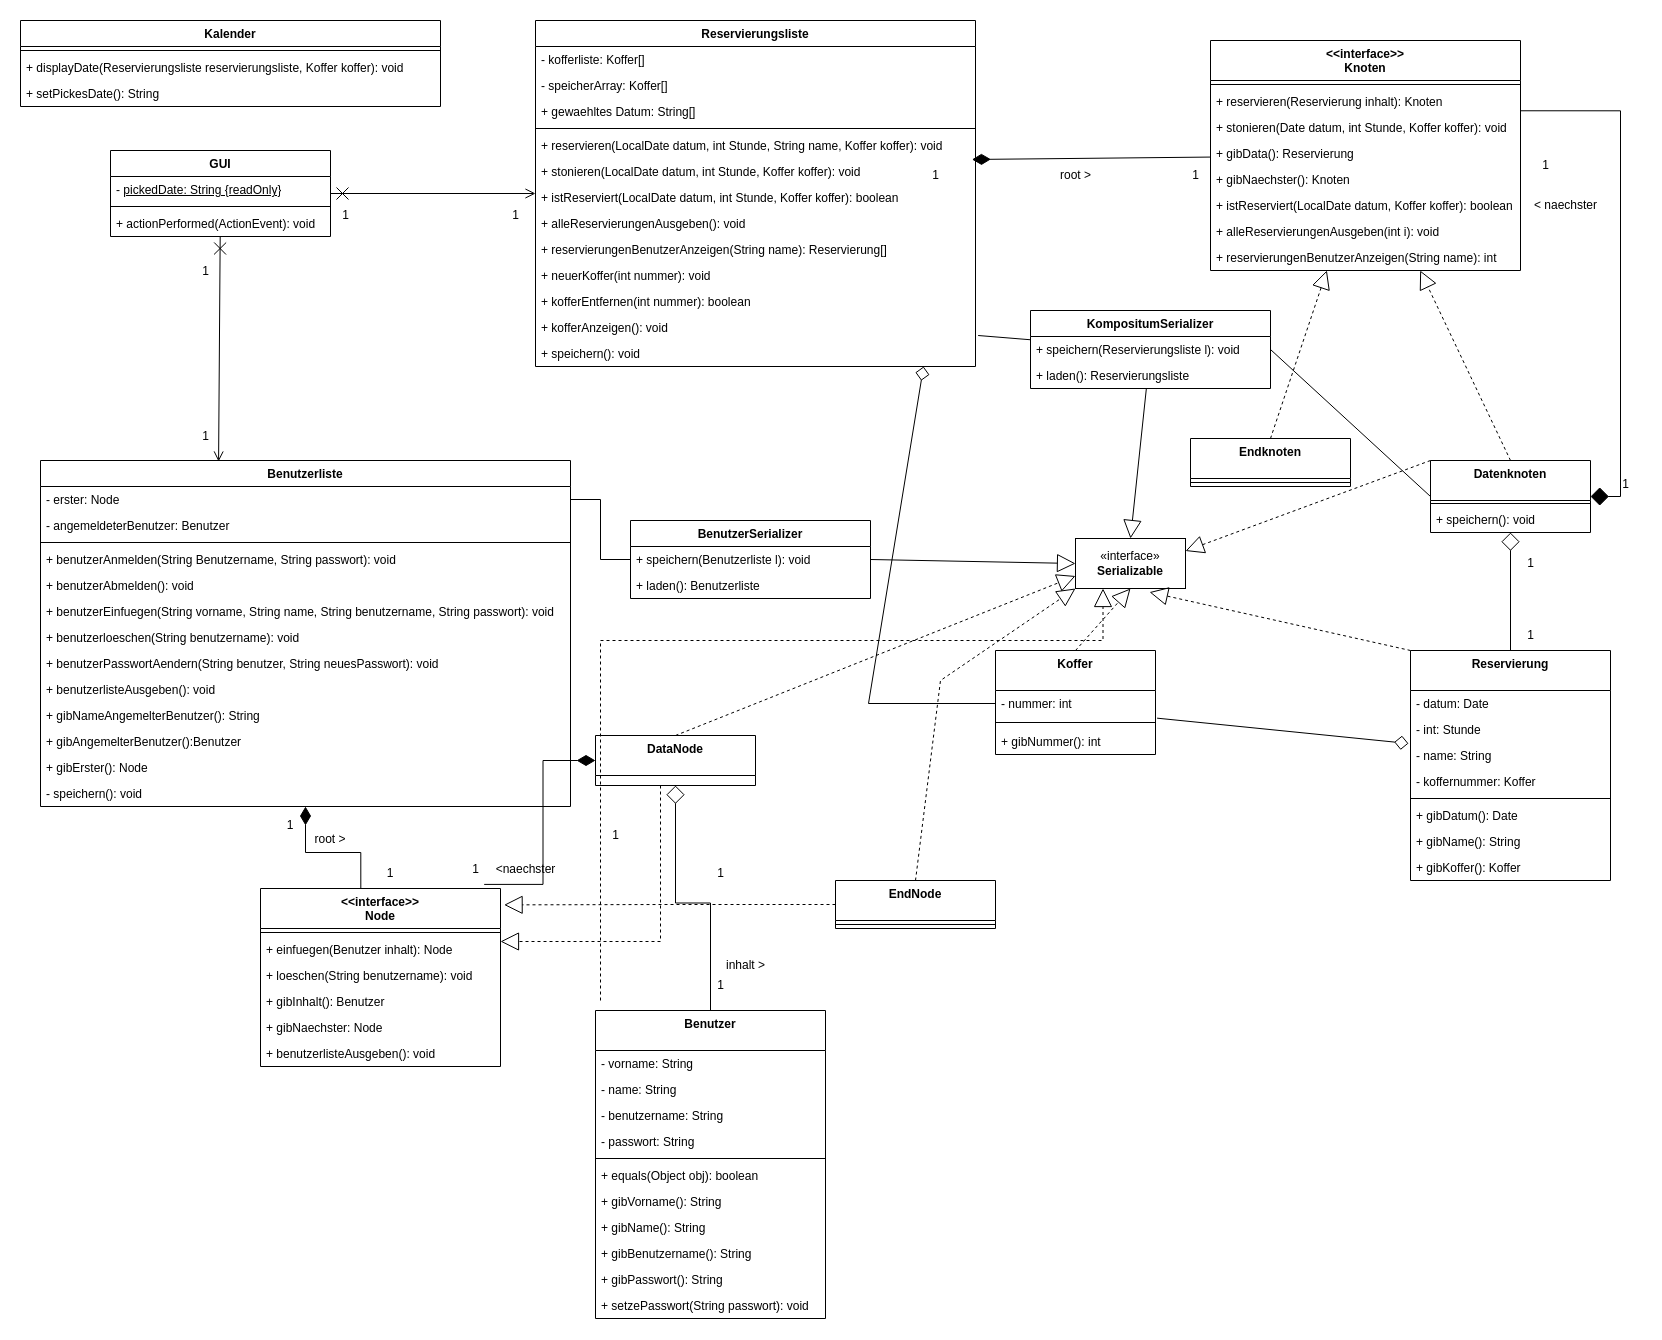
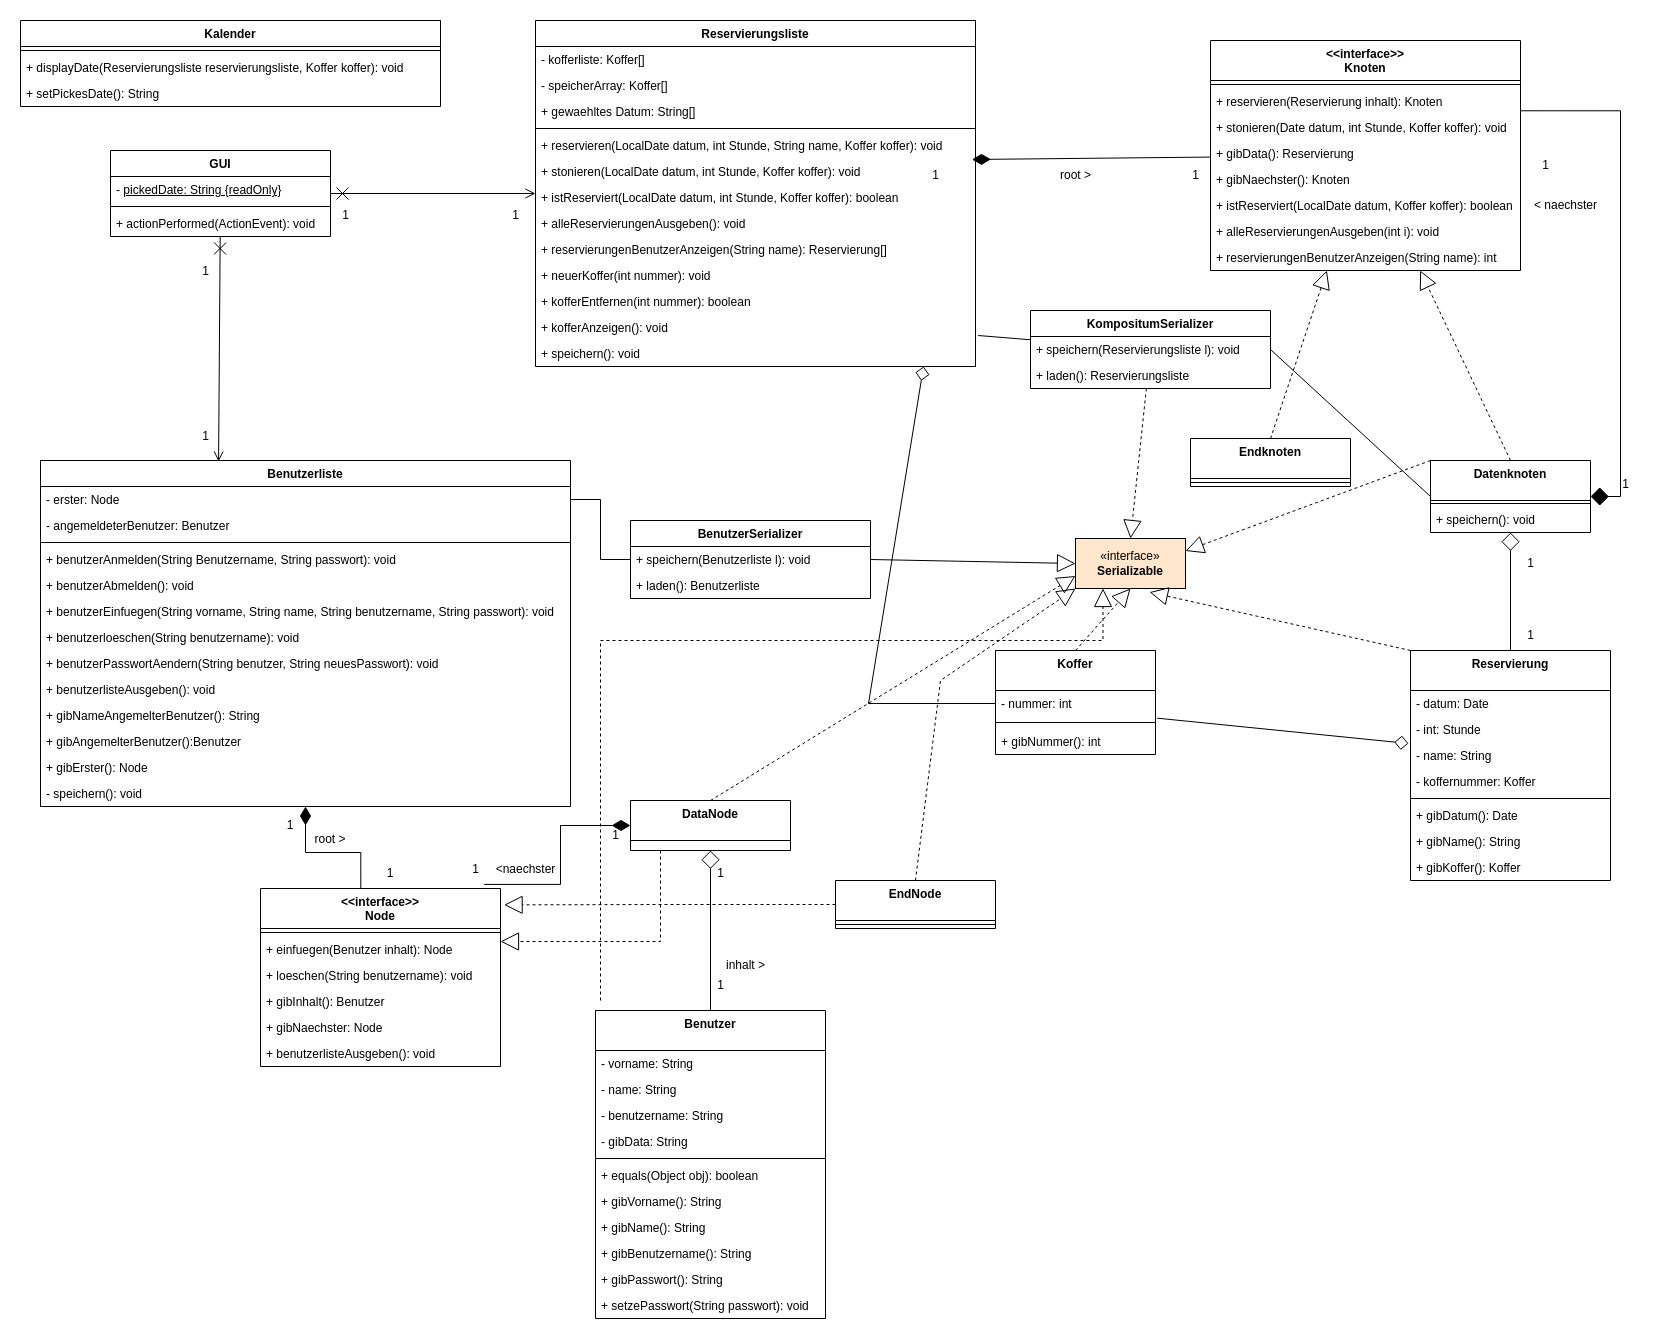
edge "KompositumSerializer" -> "«interface» Serializable": style solid -> dashed
node "«interface» Serializable": fillcolor #ffffff -> #ffe6cc
node "DataNode": moved (676, 761) -> (711, 826)
node "- passwort: String": label "- passwort: String" -> "- gibData: String"
